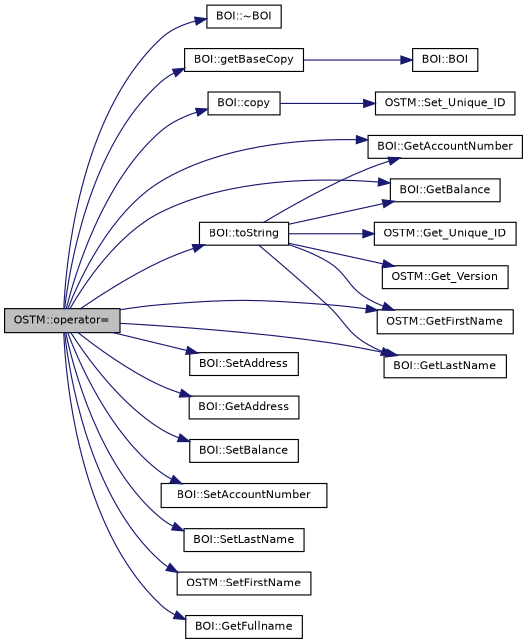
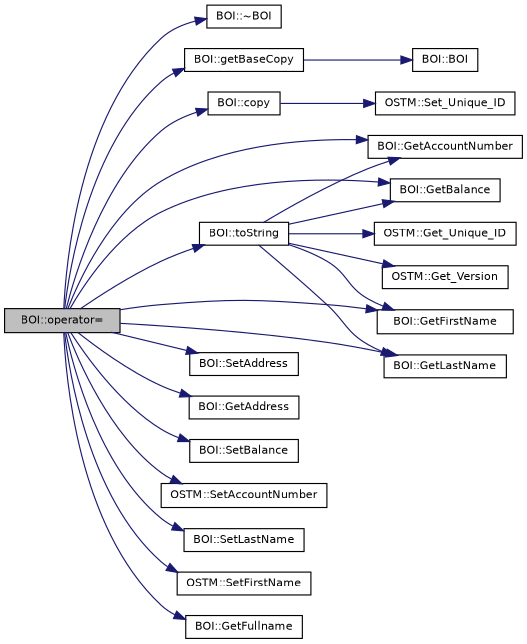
node "OSTM::operator=": label "OSTM::operator=" -> "BOI::operator="
node "OSTM::GetFirstName": label "OSTM::GetFirstName" -> "BOI::GetFirstName"
node "BOI::SetAccountNumber": label "BOI::SetAccountNumber" -> "OSTM::SetAccountNumber"
